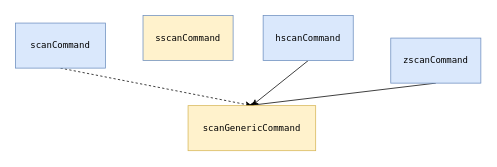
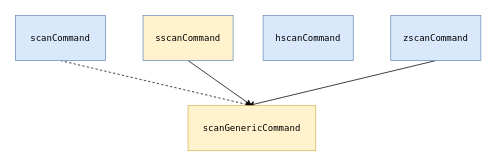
node "scanCommand": moved (60, 45) -> (60, 38)
node "zscanCommand": moved (435, 60) -> (435, 38)
edge "sscanCommand" -> "scanGenericCommand": added
edge "hscanCommand" -> "scanGenericCommand": removed
